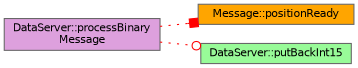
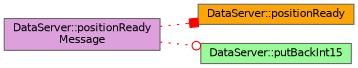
node "Message::positionReady": label "Message::positionReady" -> "DataServer::positionReady"
node "DataServer::processBinary Message": label "DataServer::processBinary Message" -> "DataServer::positionReady Message"
